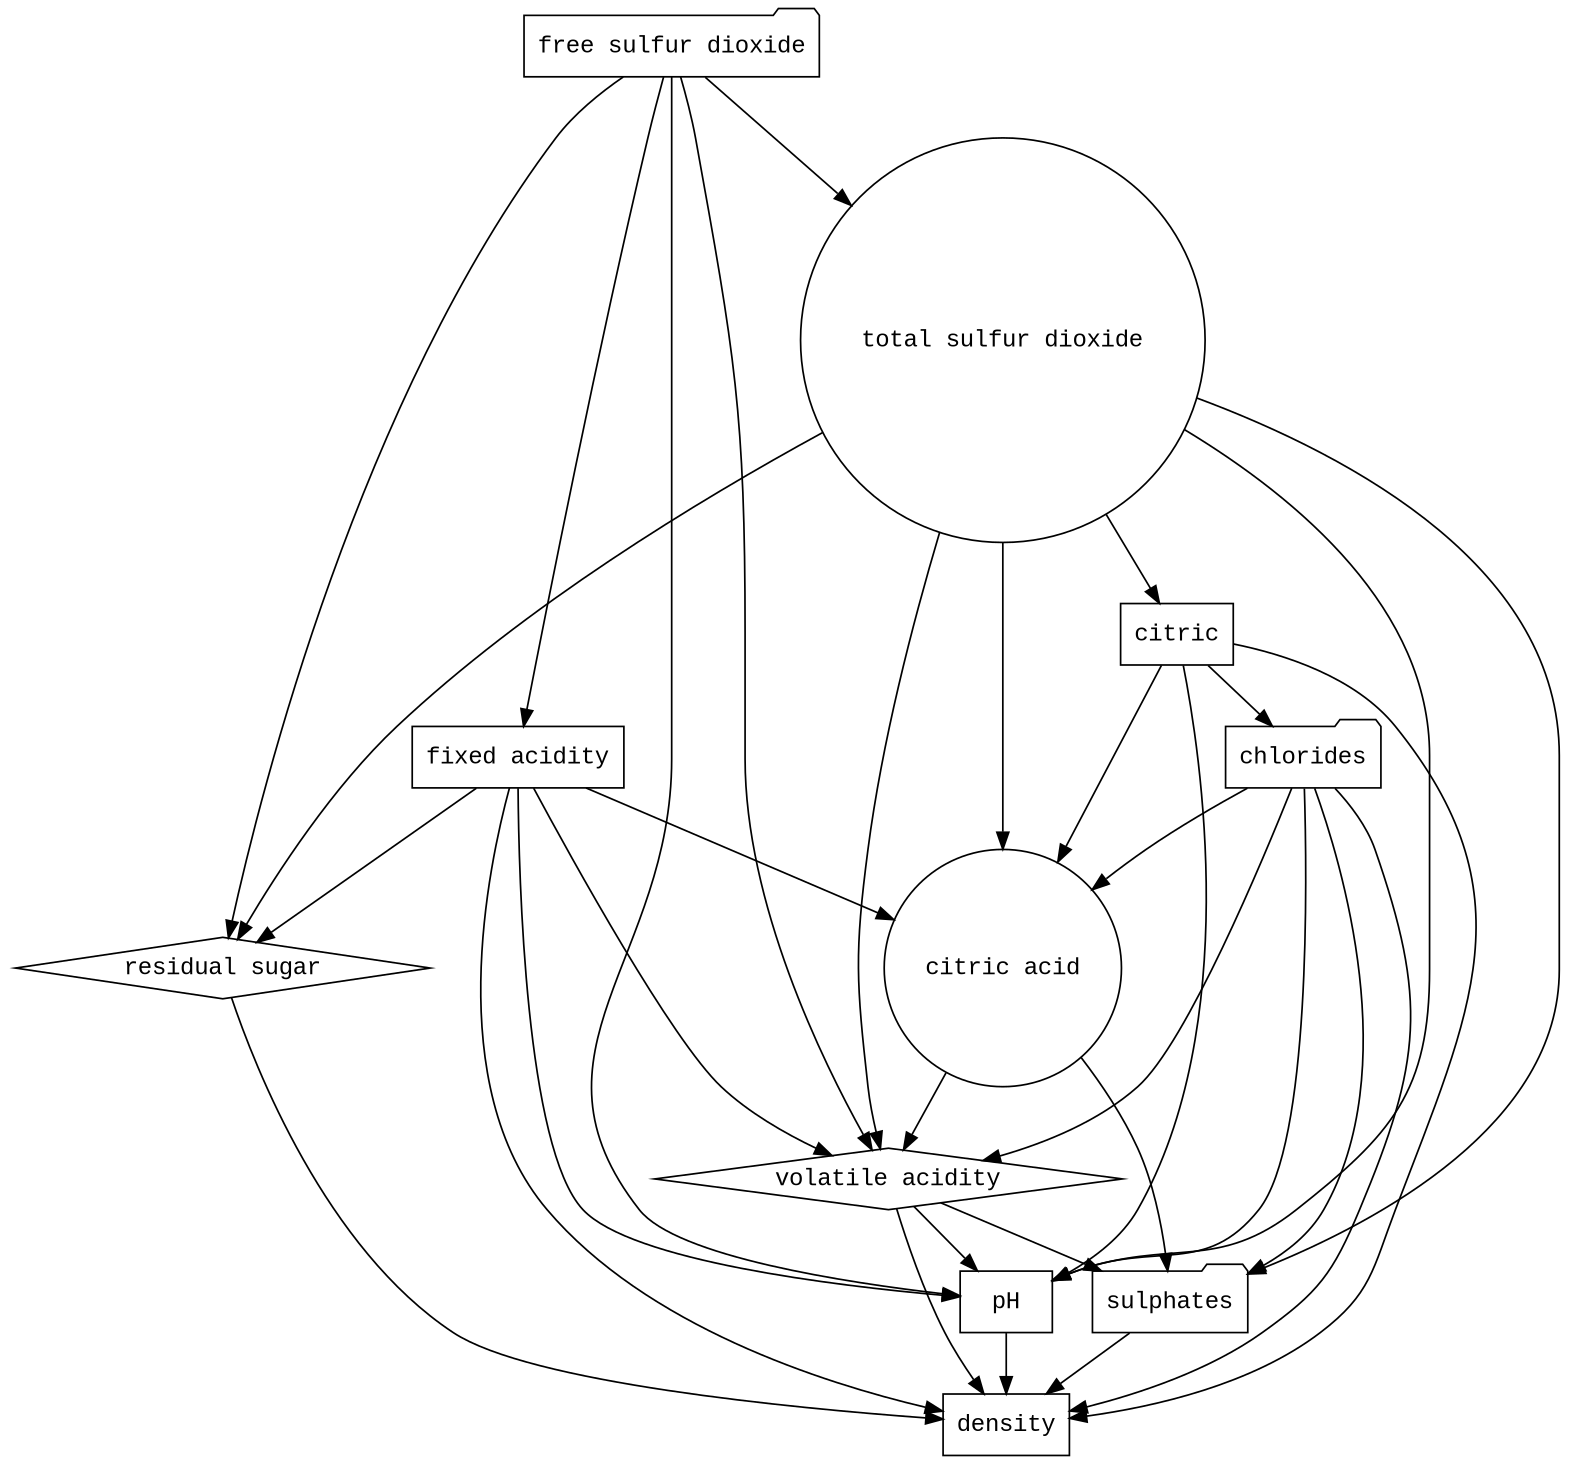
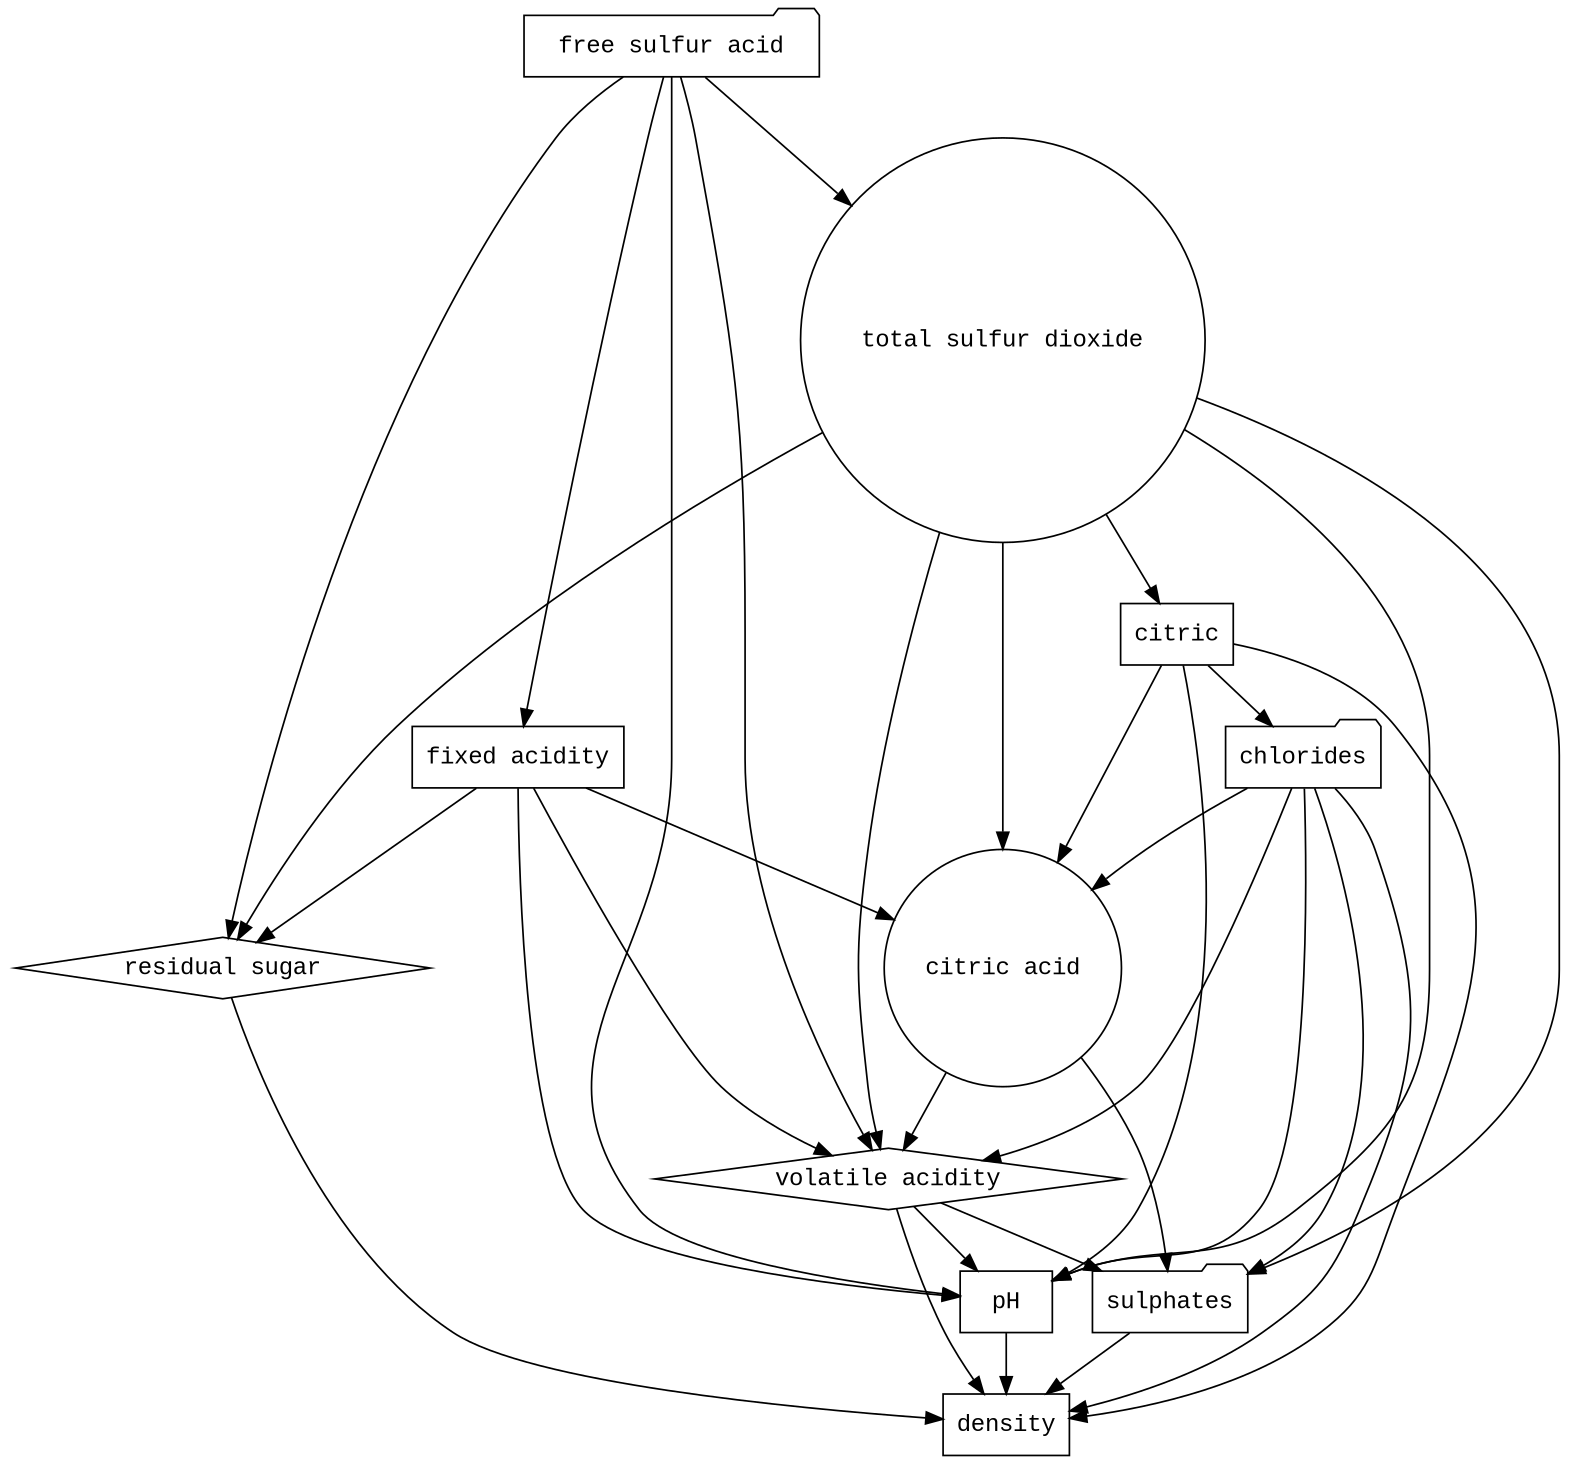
node "free sulfur dioxide": label "free sulfur dioxide" -> "free sulfur acid"
edge "fixed acidity" -> "density": removed
